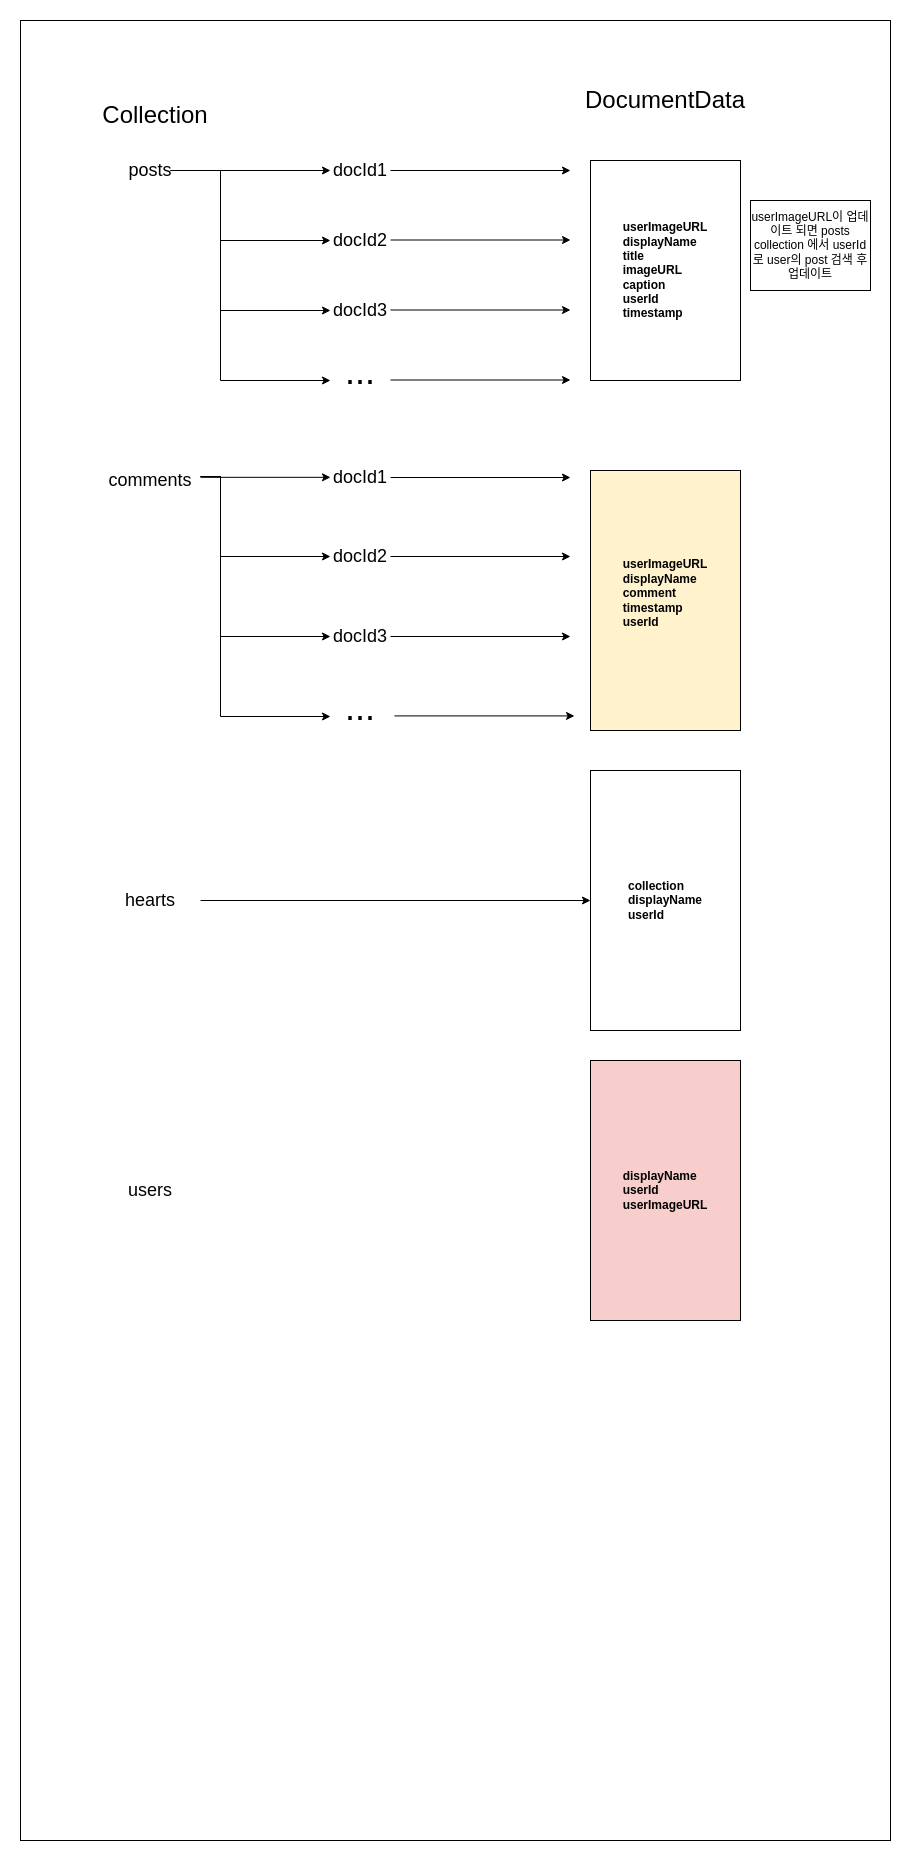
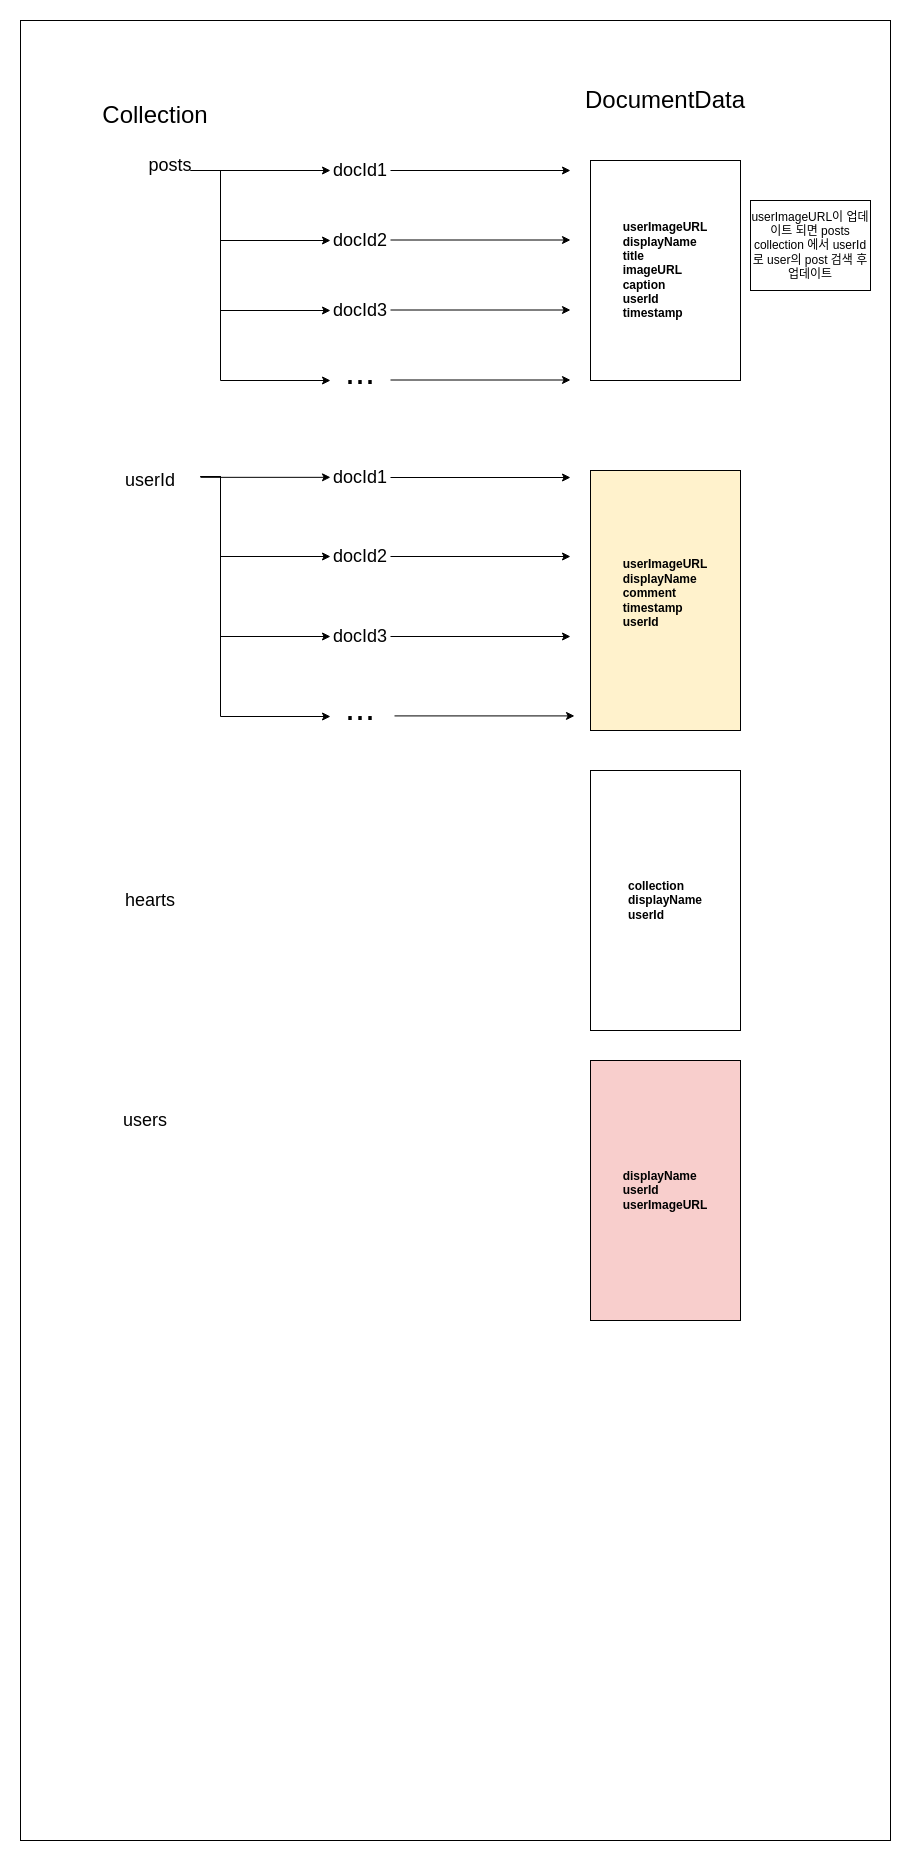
node "posts": moved (151, 171) -> (171, 166)
node "comments": label "comments" -> "userId"
edge "hearts" -> "collection displayName userId": removed
node "users": moved (151, 1191) -> (146, 1121)
